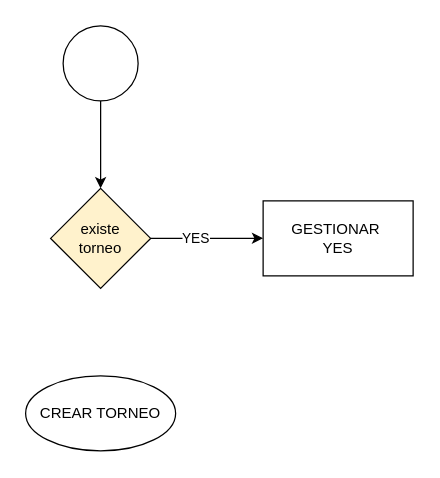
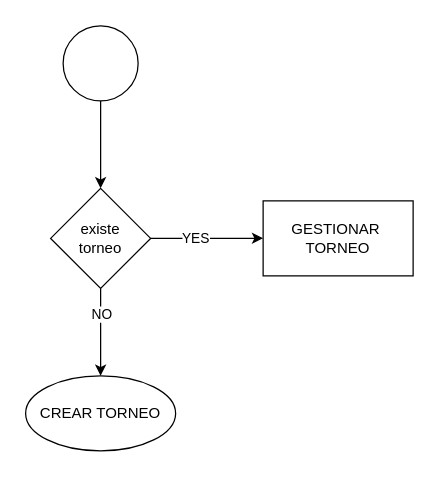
node "existe torneo": fillcolor #fff2cc -> #ffffff
node "GESTIONAR YES": label "GESTIONAR YES" -> "GESTIONAR TORNEO"
edge "existe torneo" -> "CREAR TORNEO": added, label "NO"
